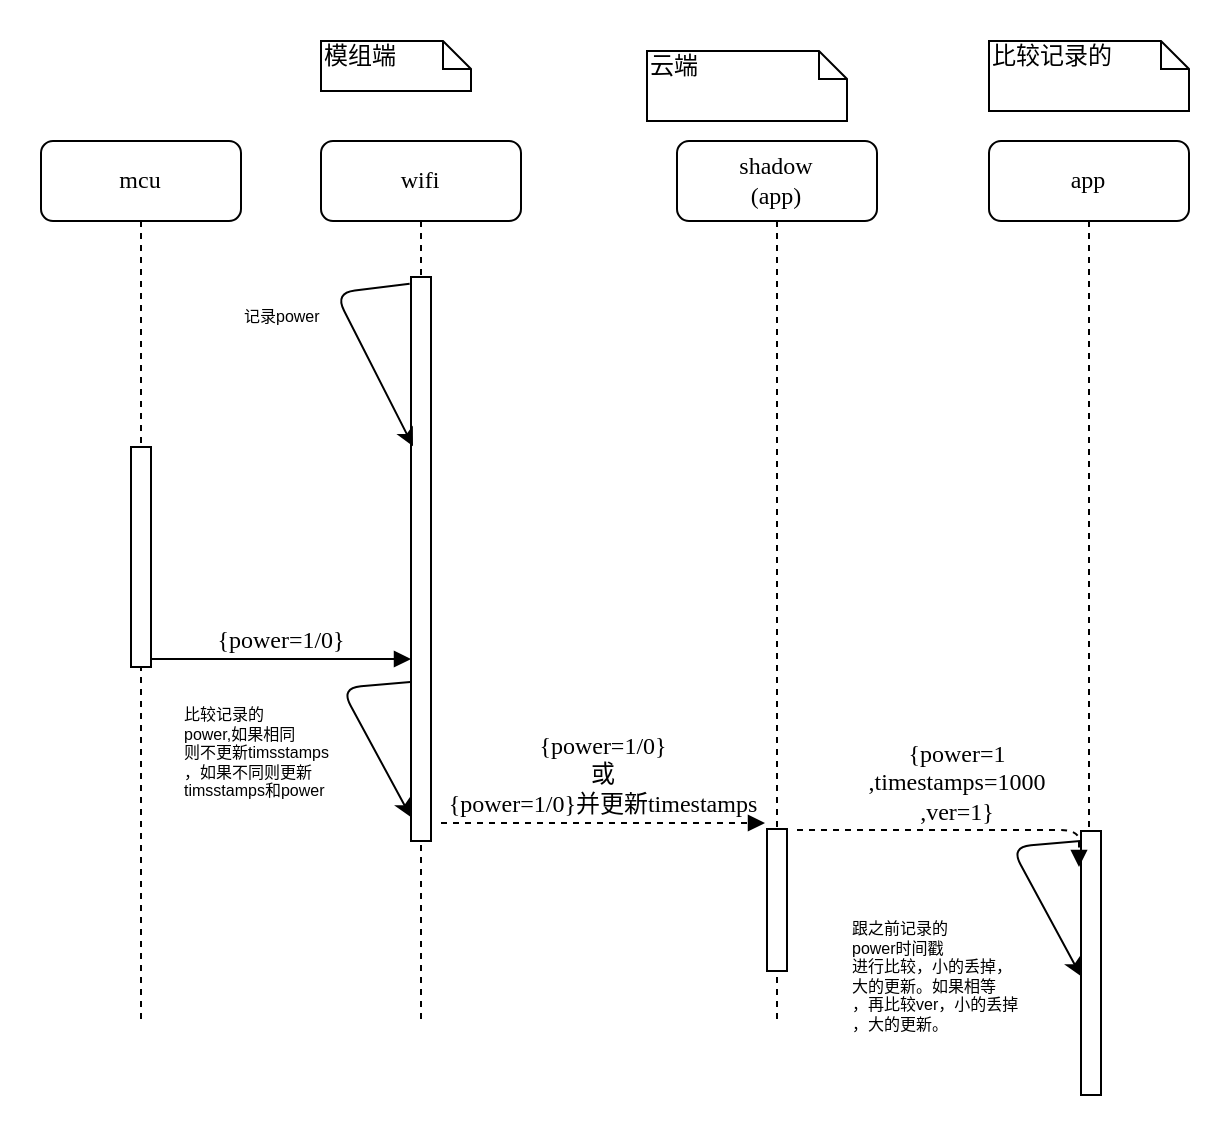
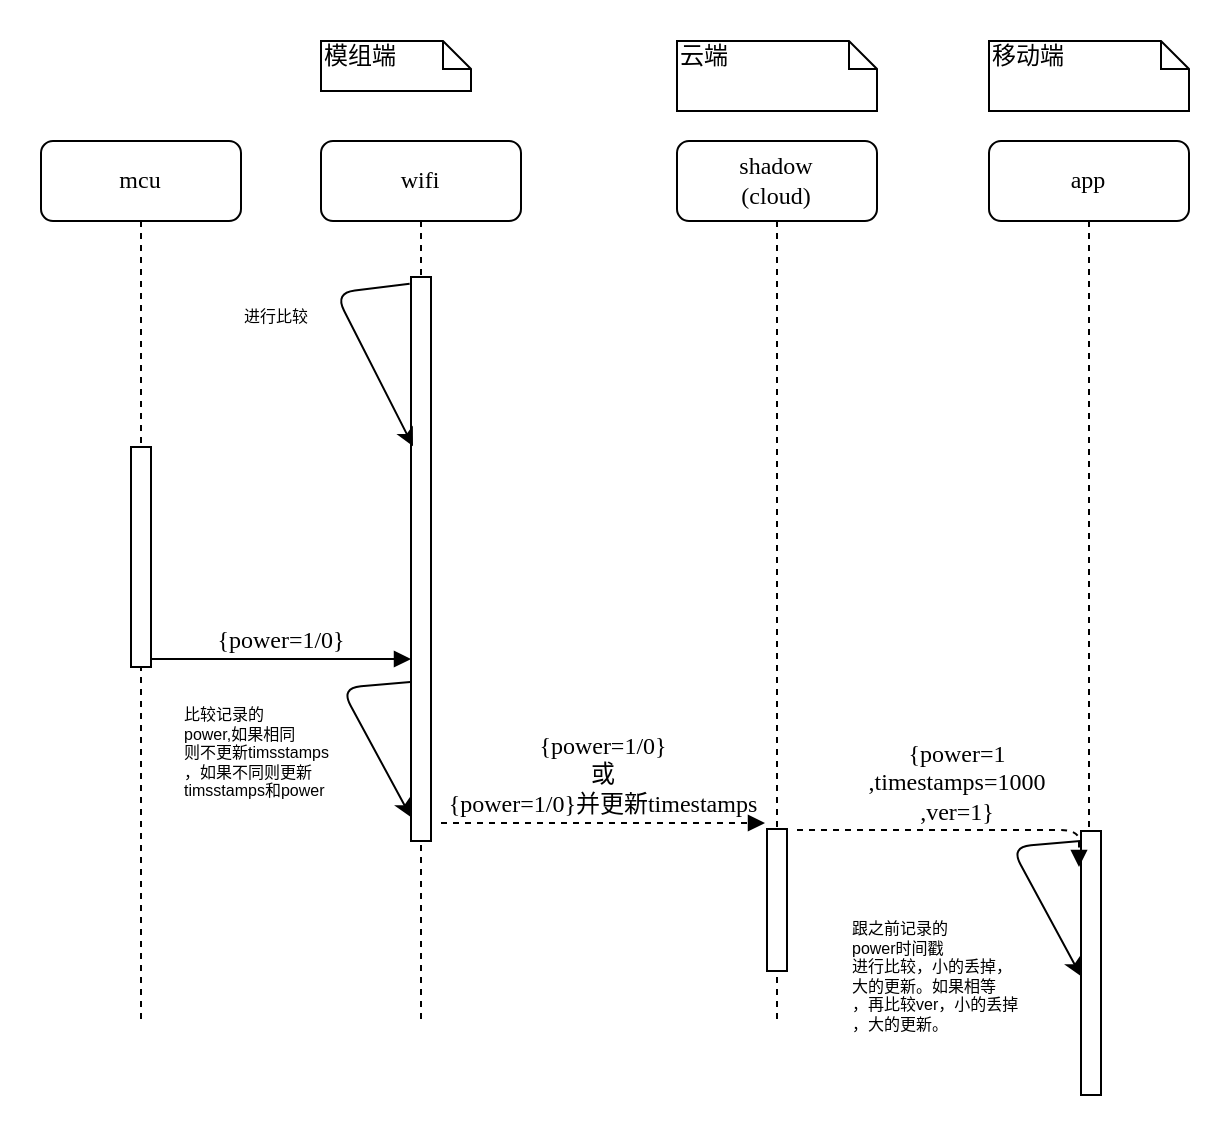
node "比较记录的": label "比较记录的" -> "移动端"
node "云端": moved (747, 86) -> (777, 76)
node "shadow (app)": label "shadow (app)" -> "shadow (cloud)"
node "记录power": label "记录power" -> "进行比较"
